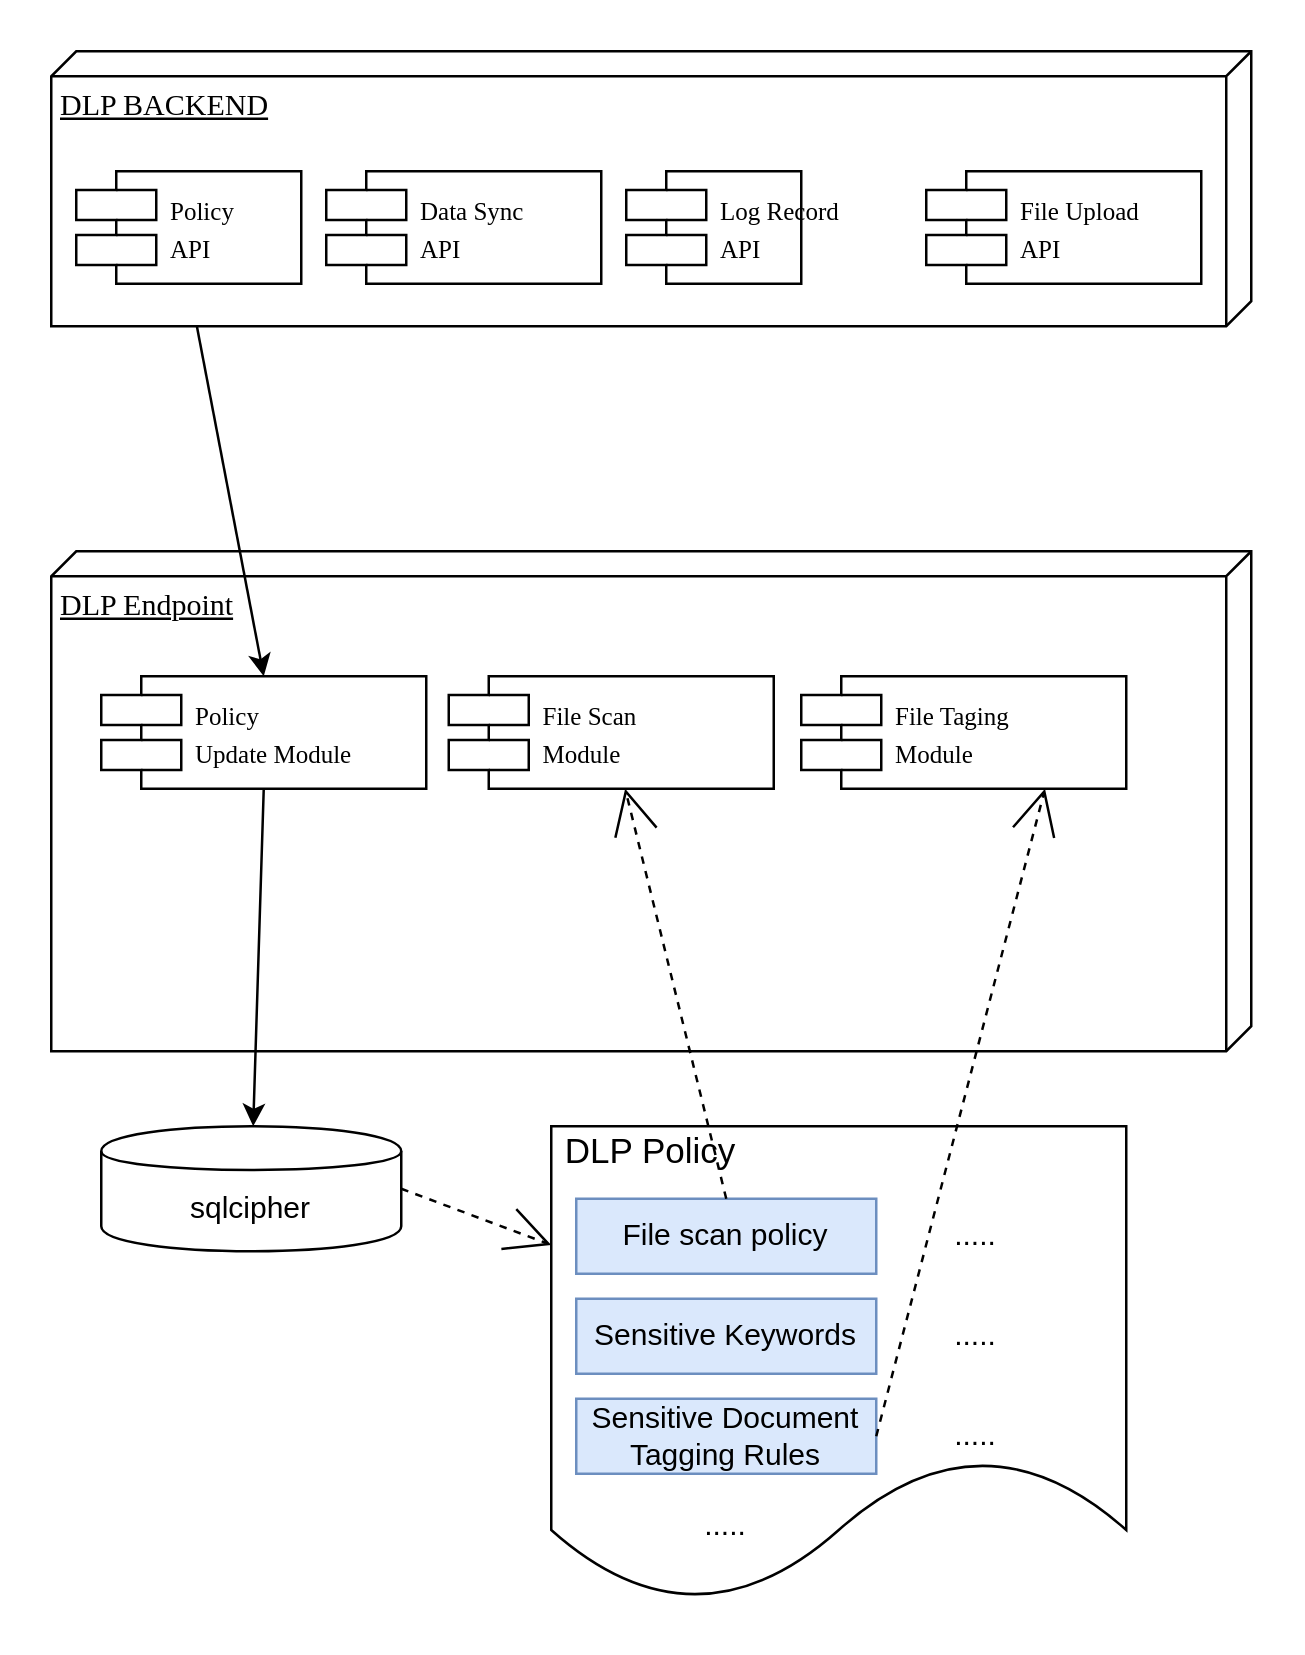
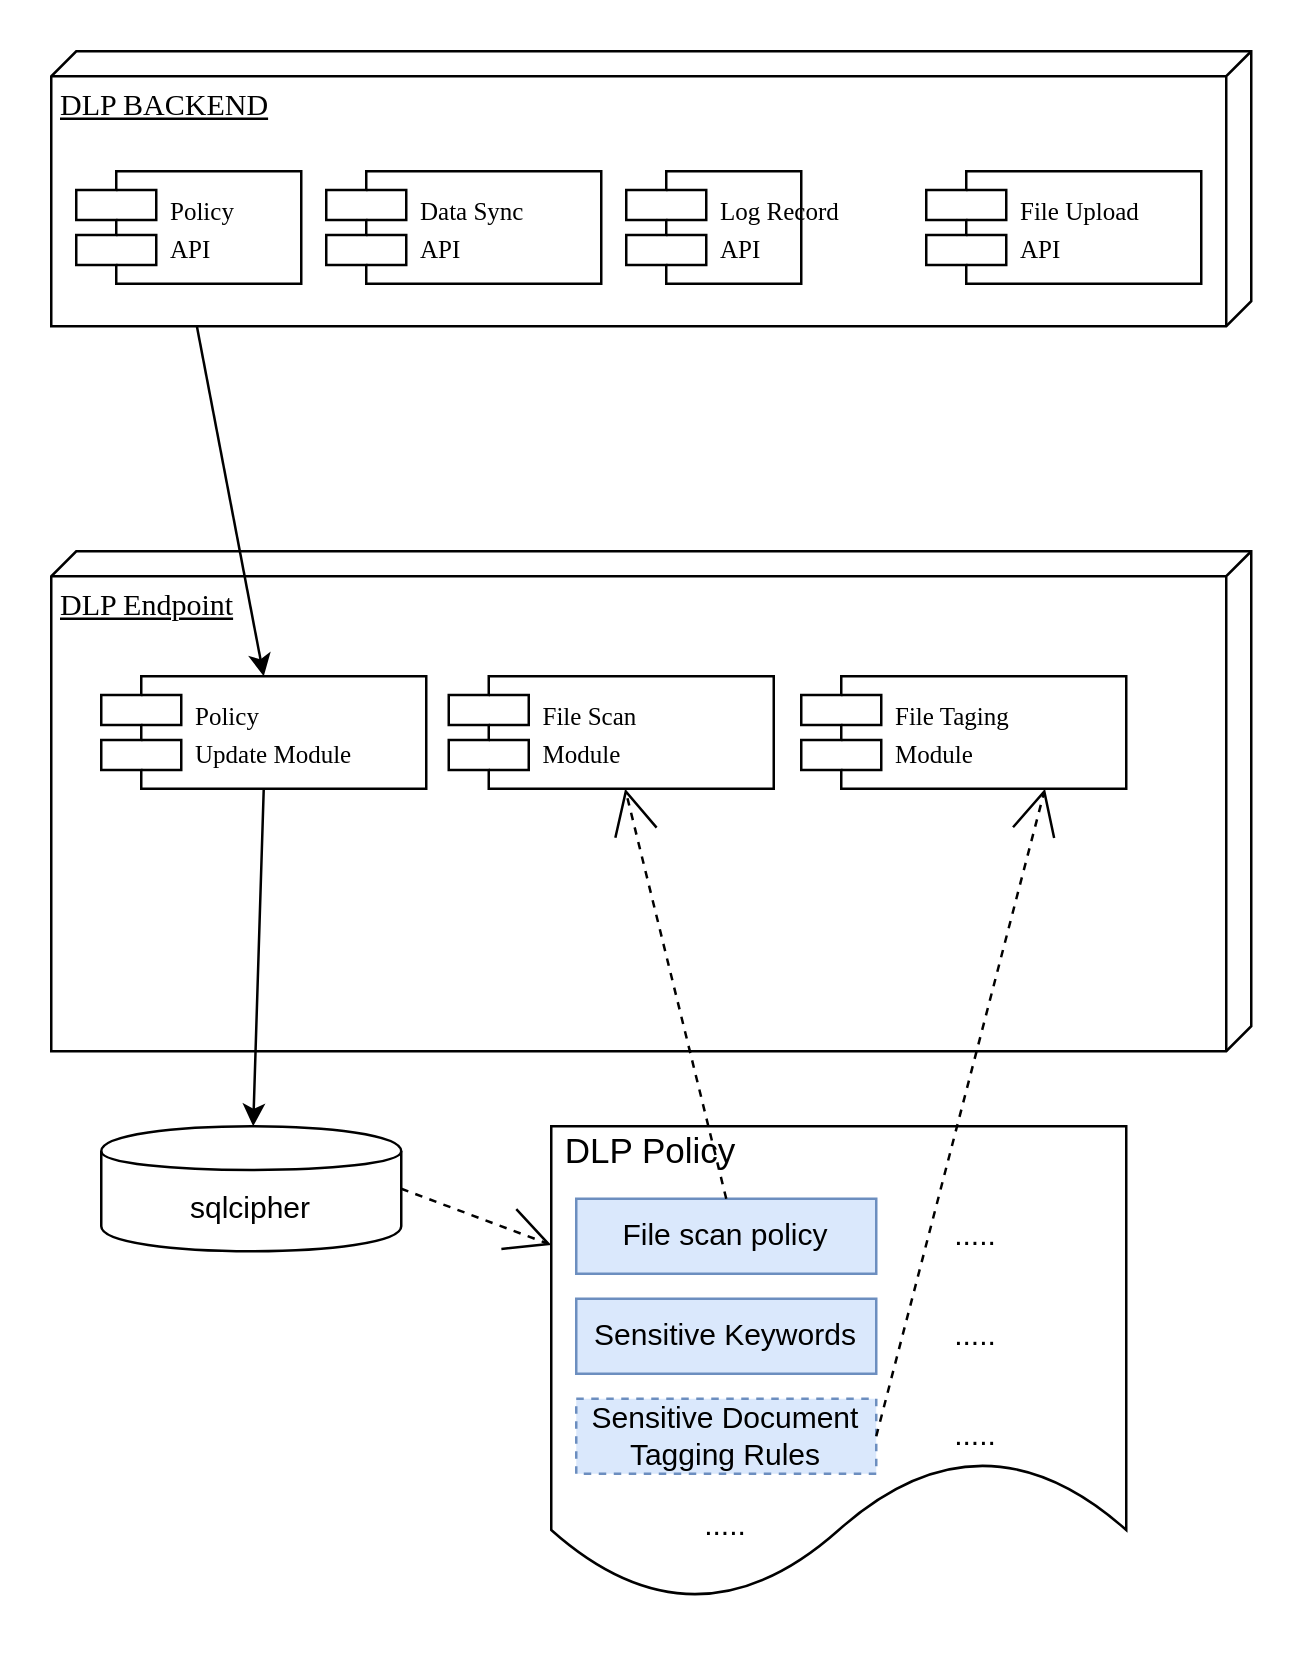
node "Sensitive Document Tagging Rules": style solid -> dashed
